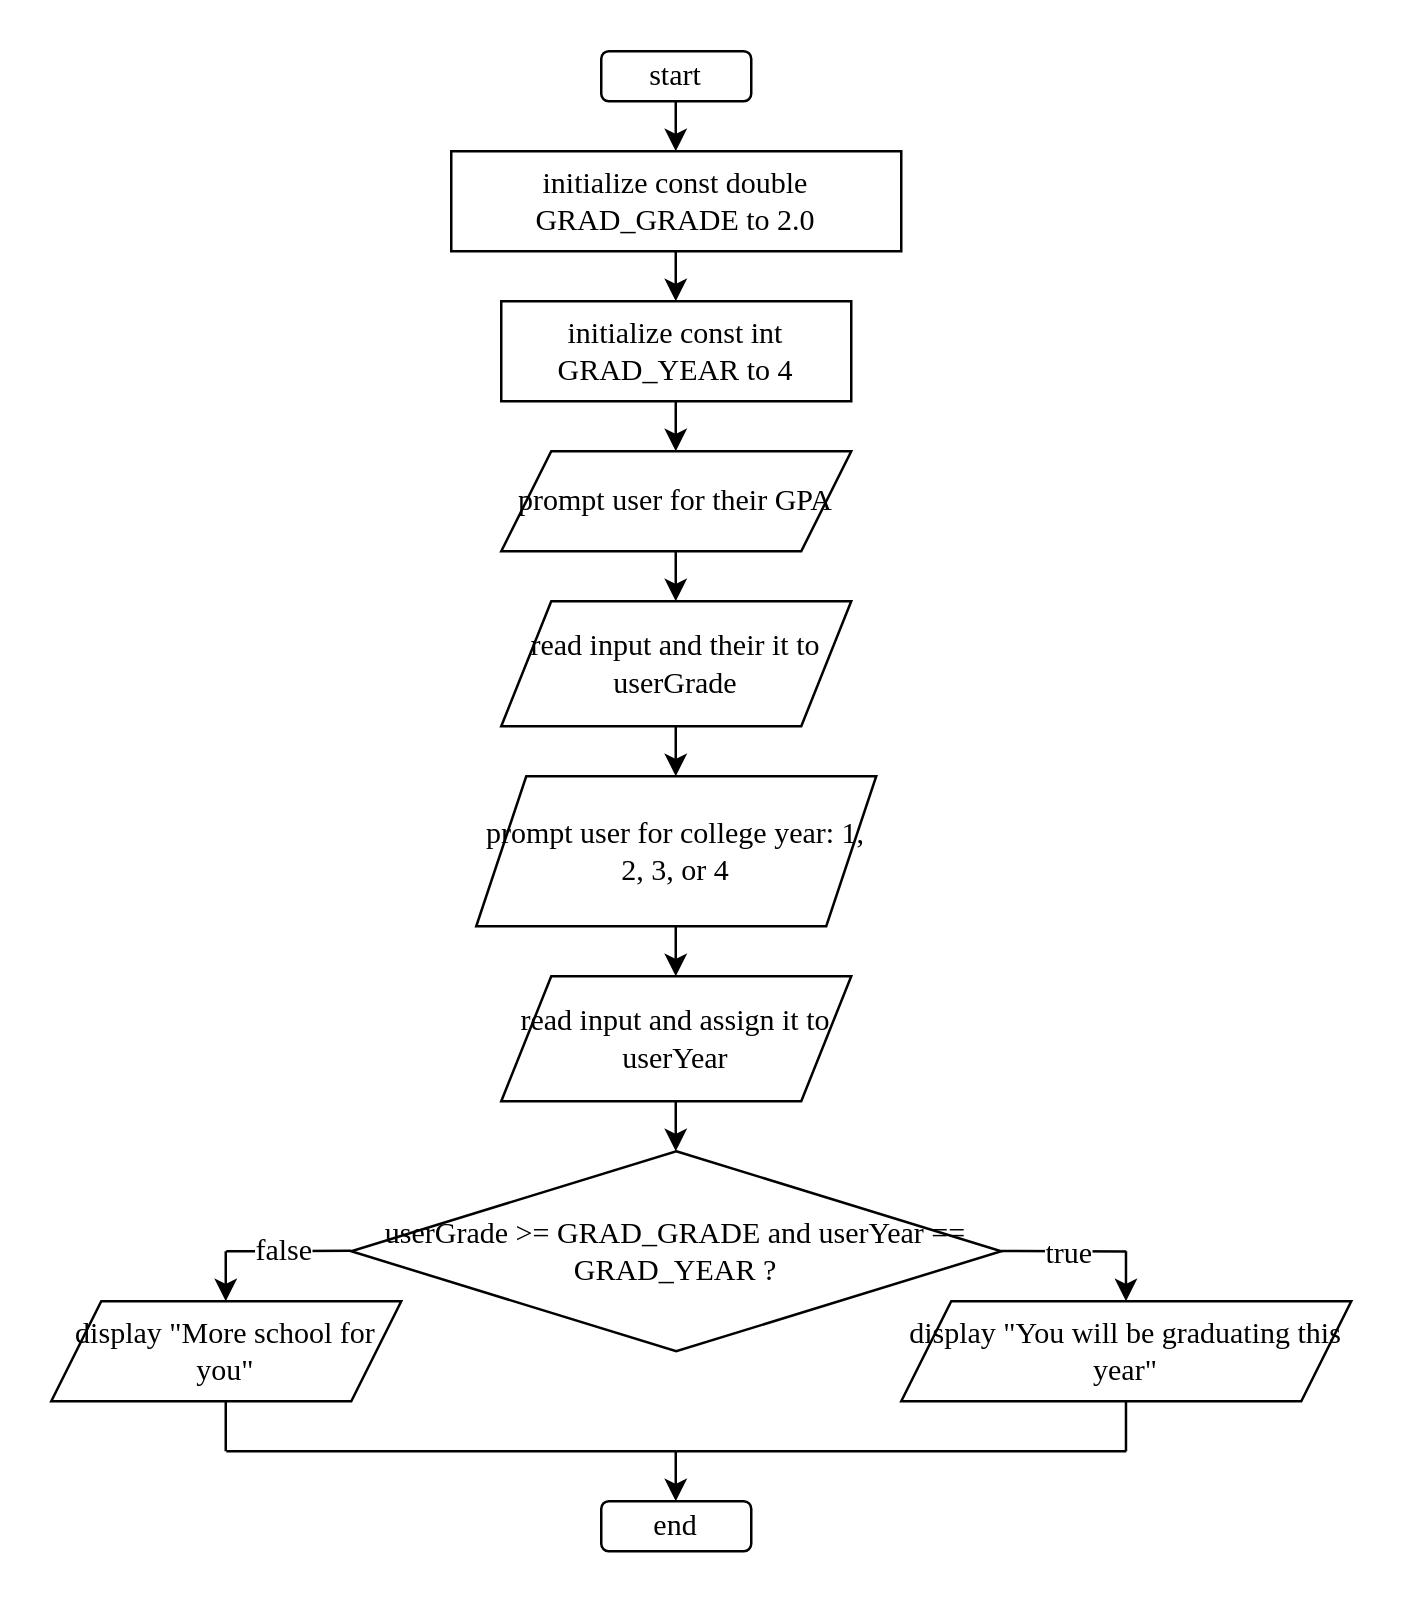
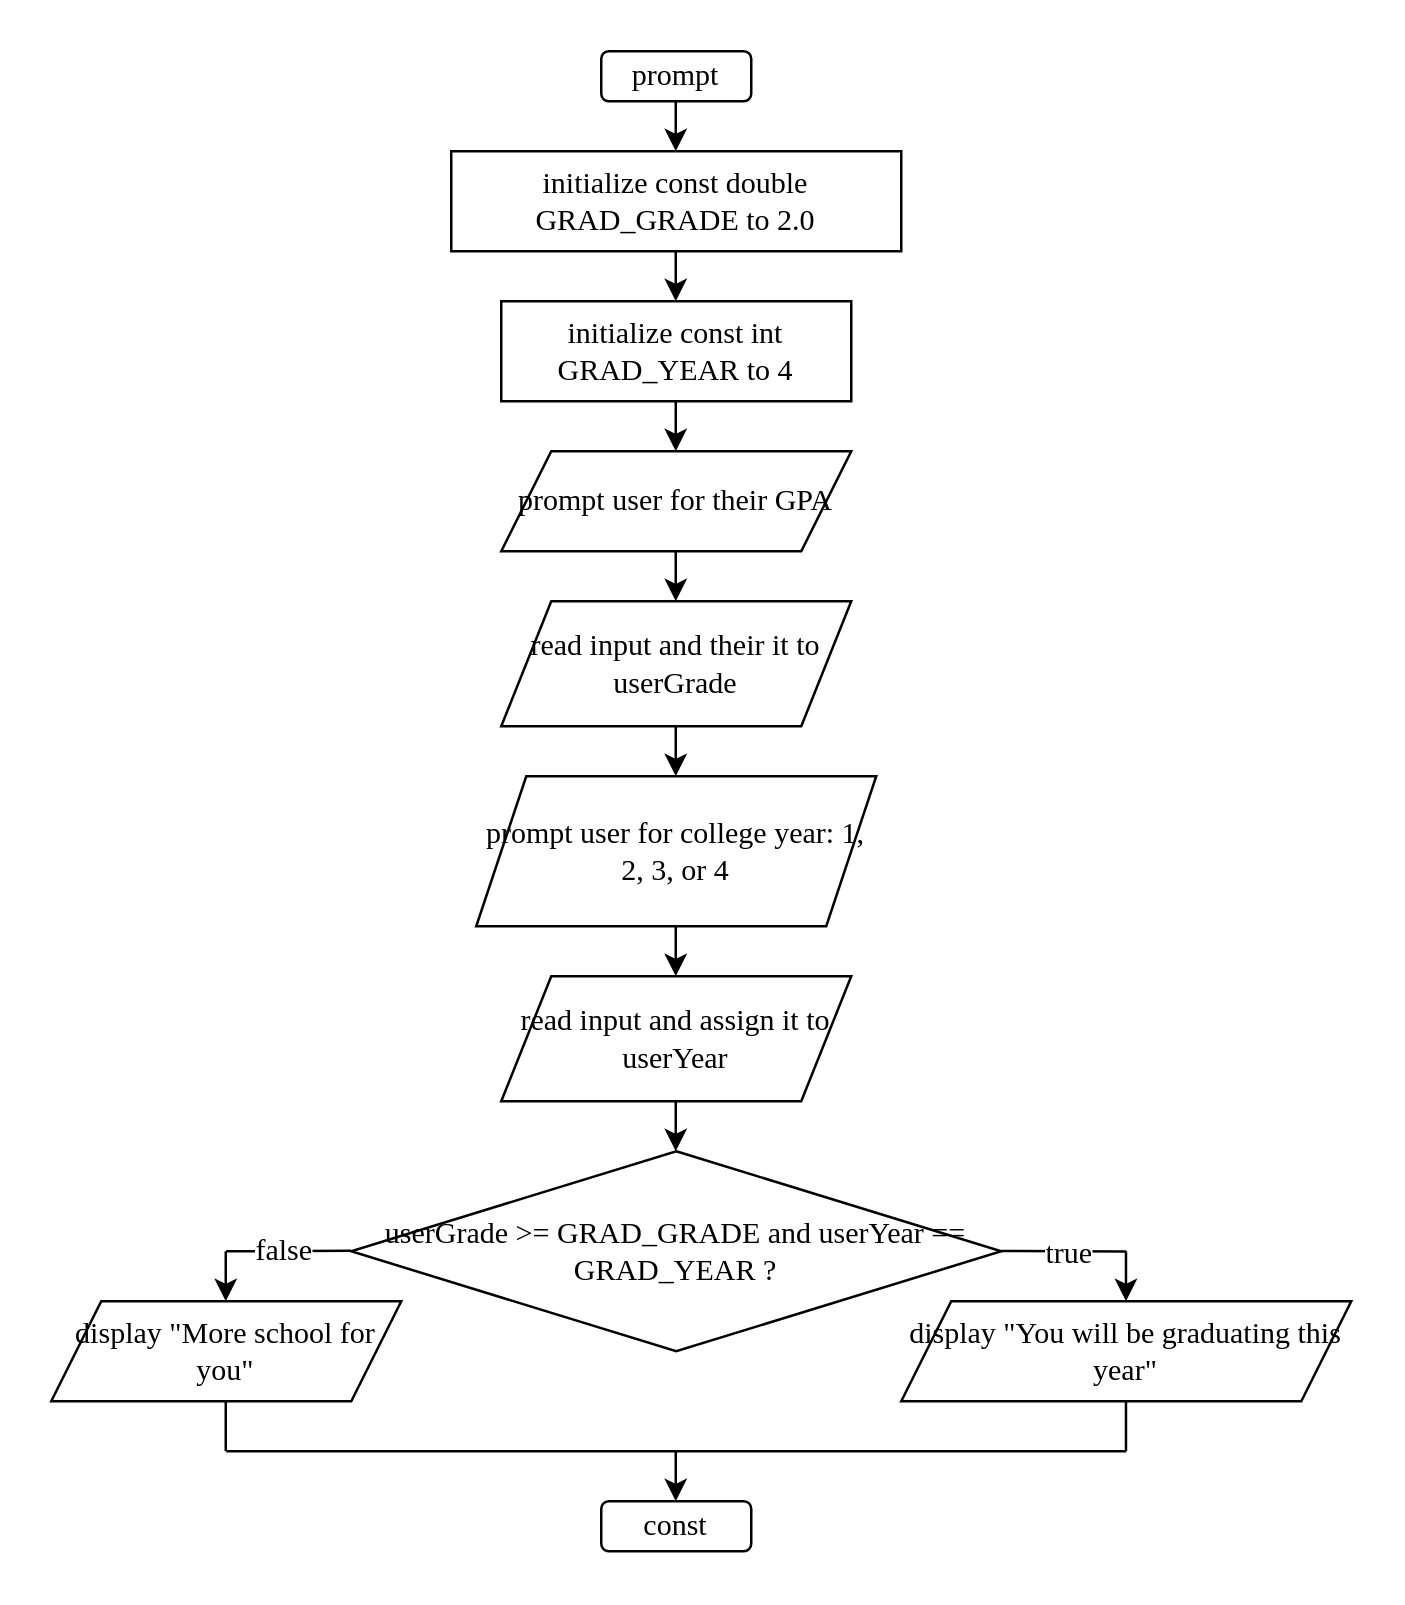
node "start": label "start" -> "prompt"
node "end": label "end" -> "const"
